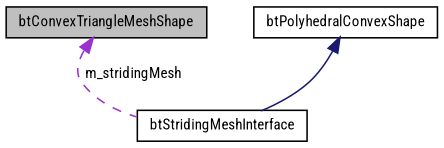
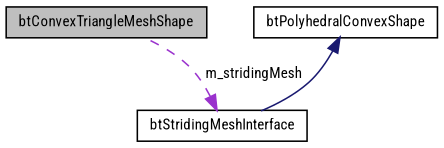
edge "btStridingMeshInterface" -> "btConvexTriangleMeshShape": reversed
